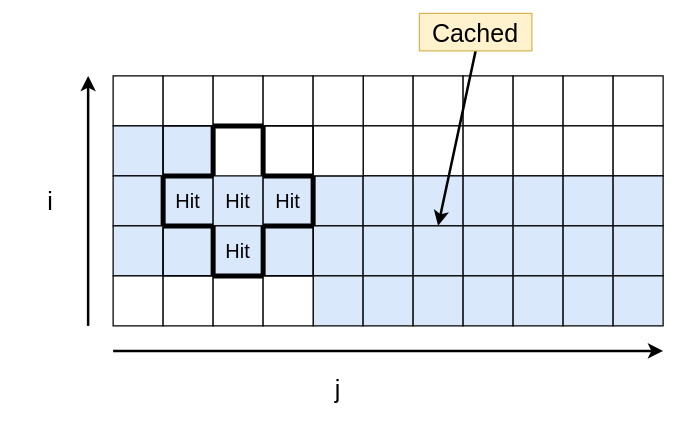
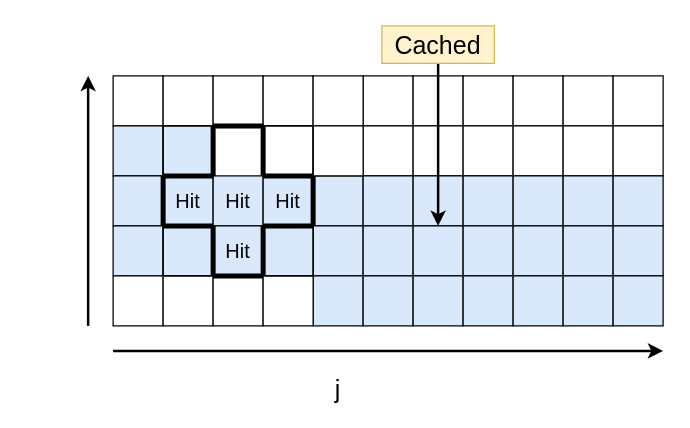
node "Cached": moved (476, 32) -> (438, 44)
node "i": removed
